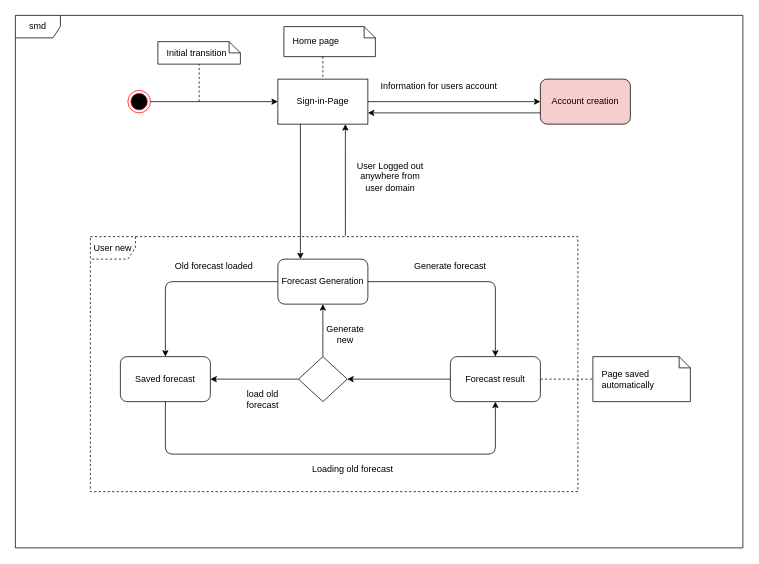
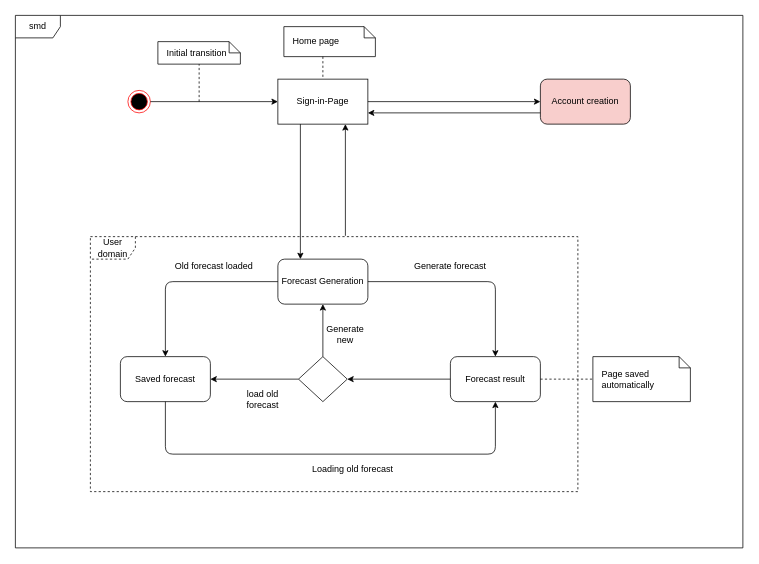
node "Information for users account": removed
node "User Logged out anywhere from user domain": removed
node "User new": label "User new" -> "User domain"
